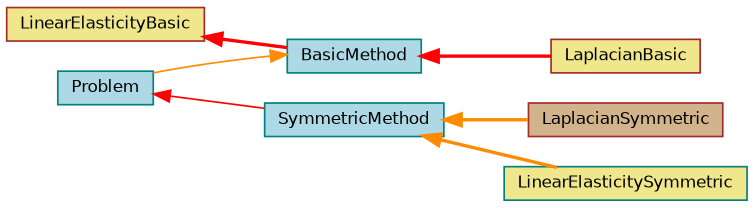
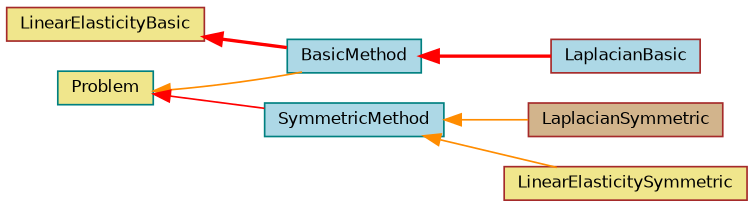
node "LaplacianBasic": fillcolor khaki -> lightblue
edge "Problem" -> "BasicMethod": reversed
node "Problem": fillcolor lightblue -> khaki
edge "LaplacianSymmetric" -> "SymmetricMethod": style bold -> solid
edge "LinearElasticitySymmetric" -> "SymmetricMethod": style bold -> solid
node "LinearElasticitySymmetric": color teal -> brown
